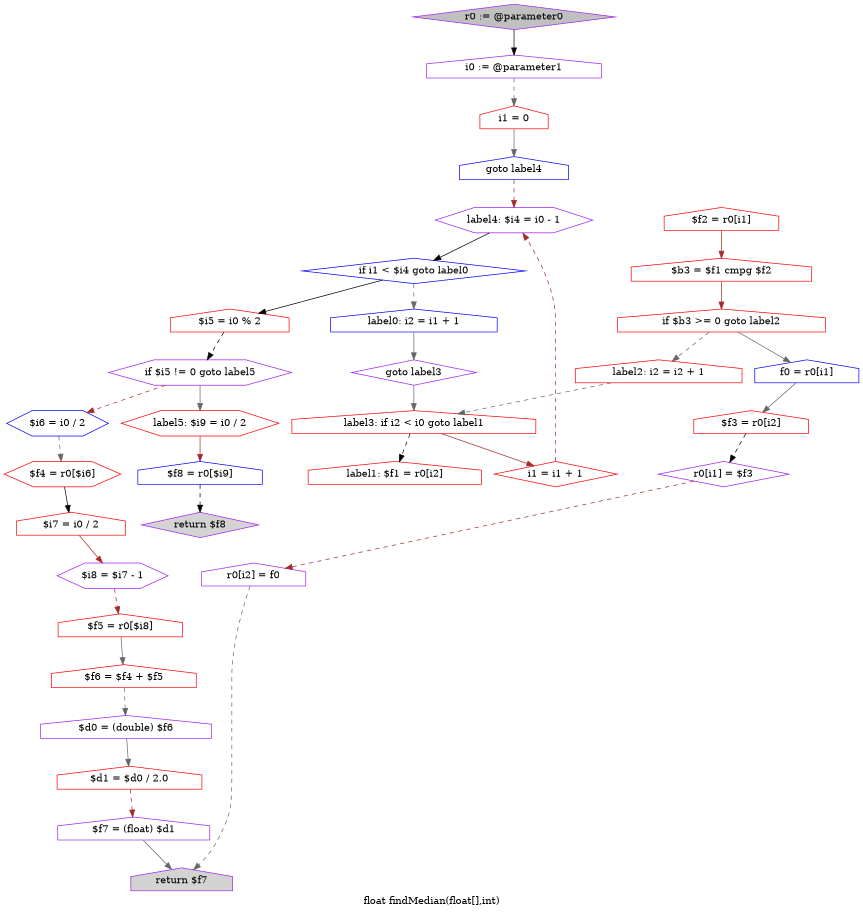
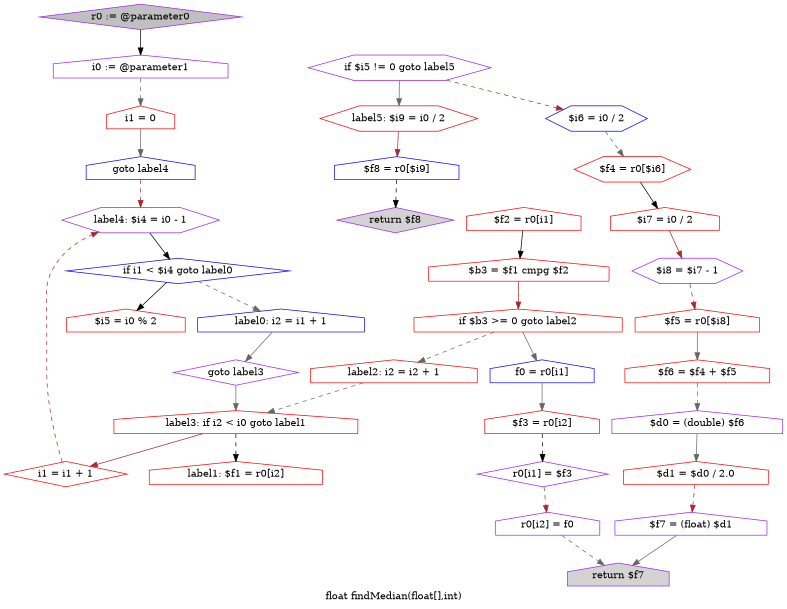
edge "$f2 = r0[i1]" -> "$b3 = $f1 cmpg $f2": color brown -> black
edge "$i5 = i0 % 2" -> "if $i5 != 0 goto label5": removed
